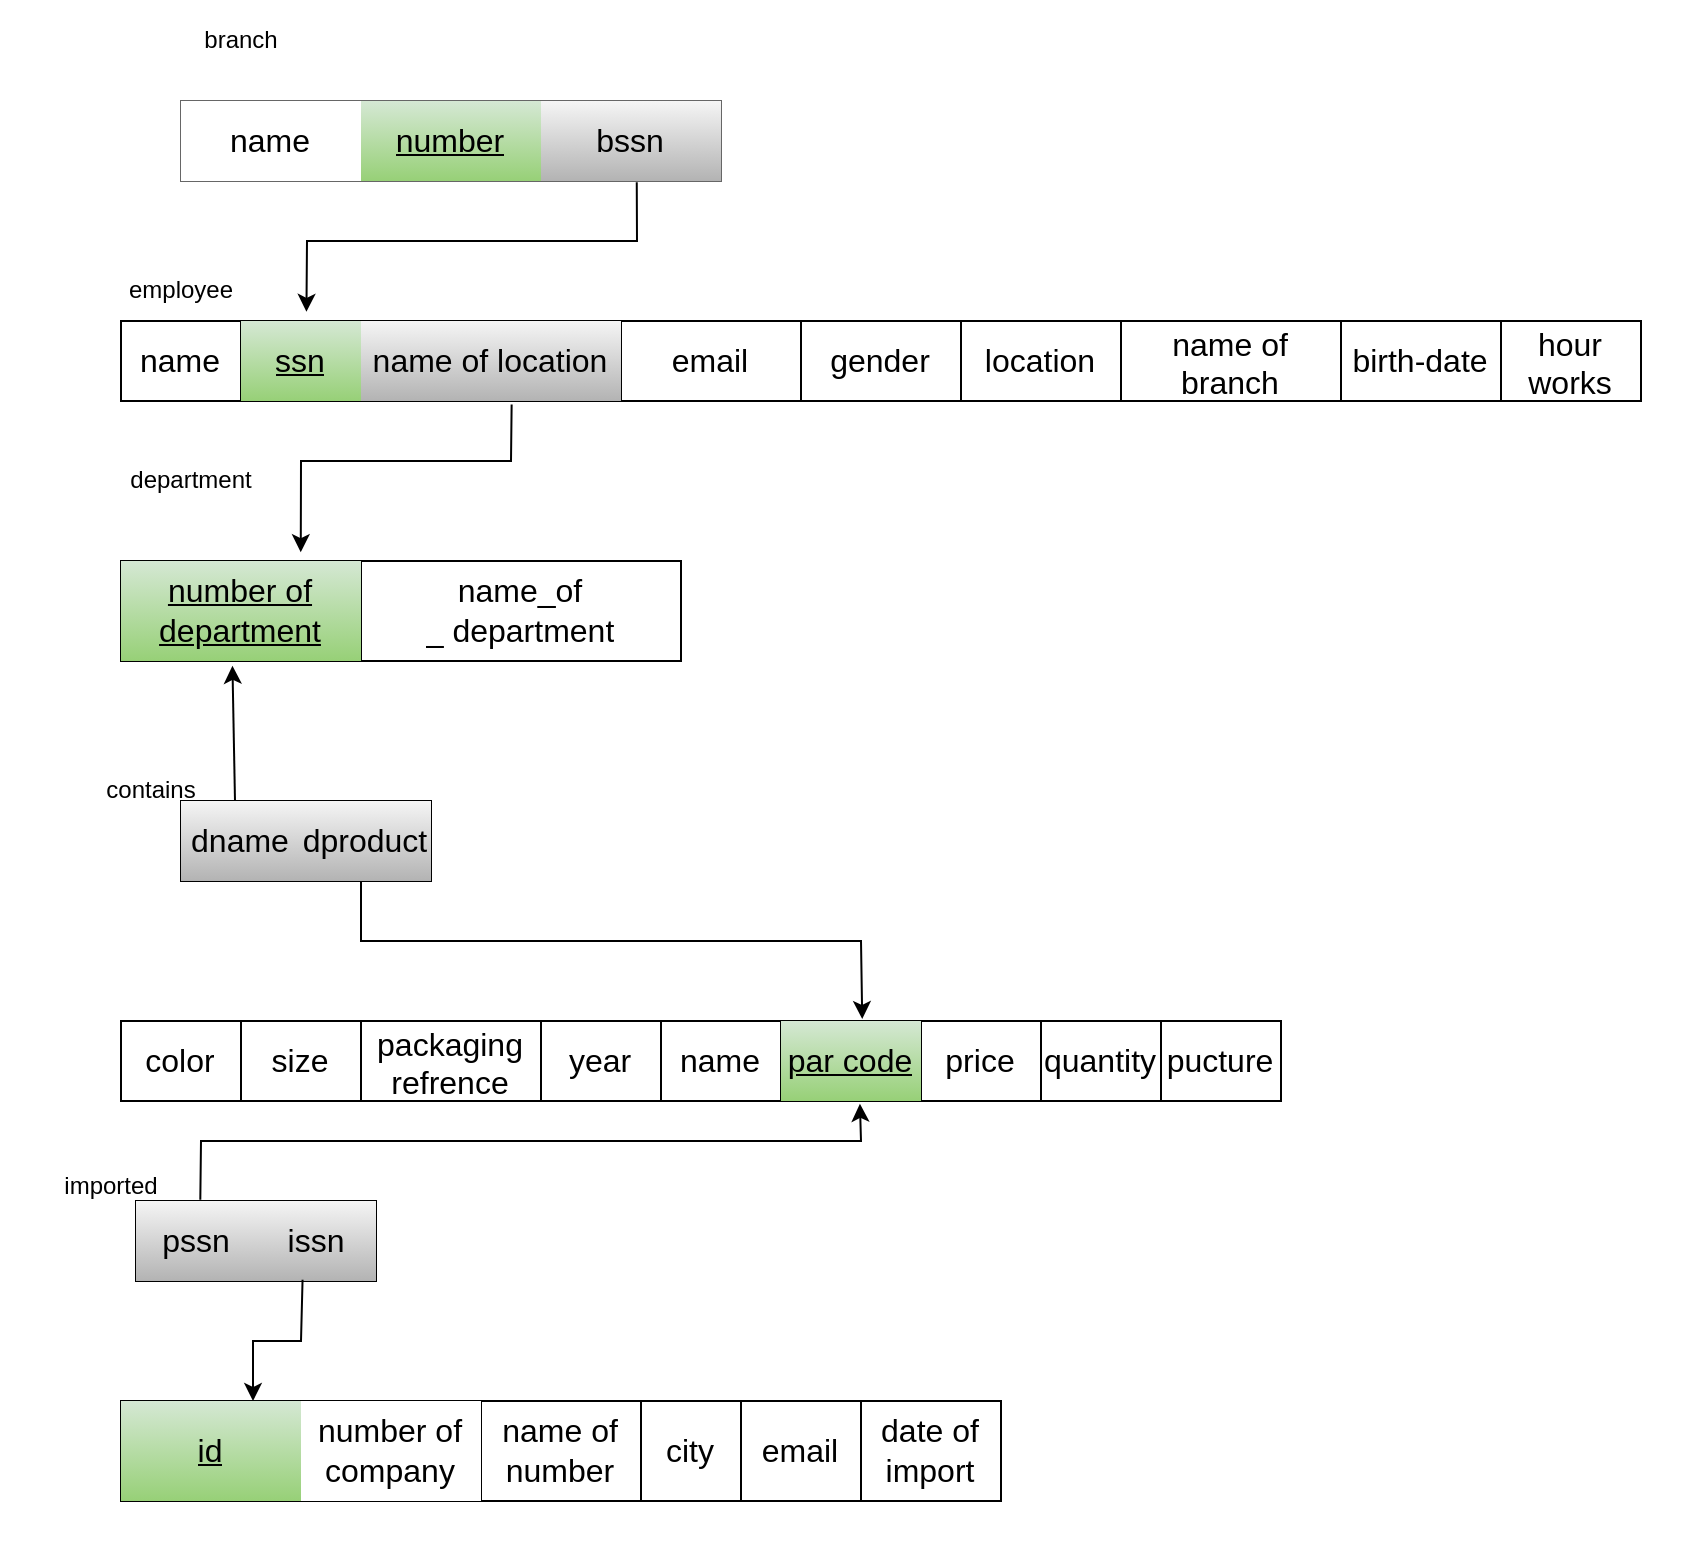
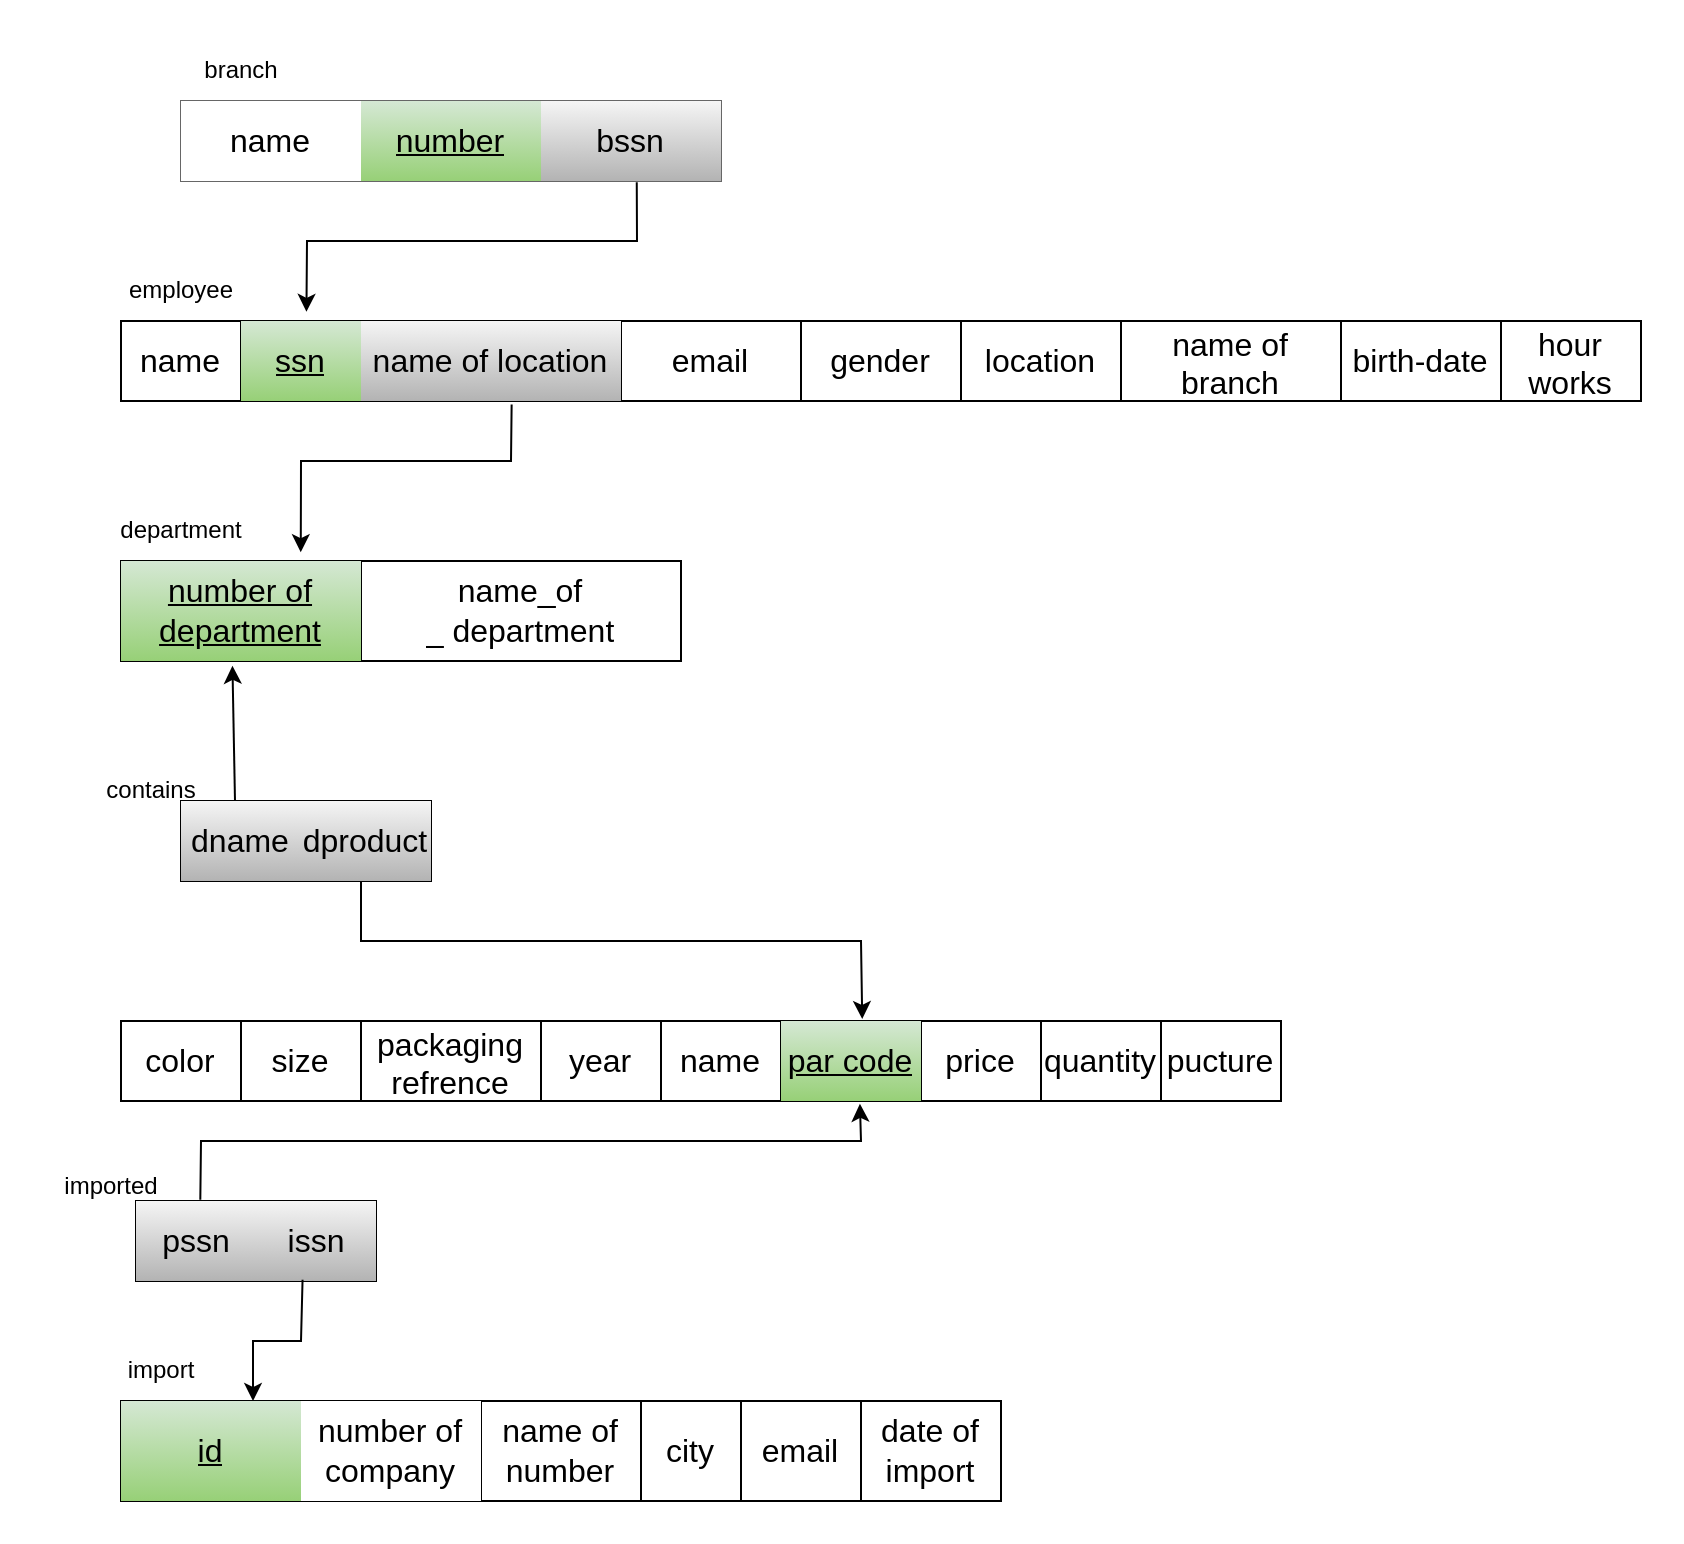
node "branch": moved (241, 41) -> (241, 71)
node "department": moved (191, 481) -> (181, 531)
node "import": added
